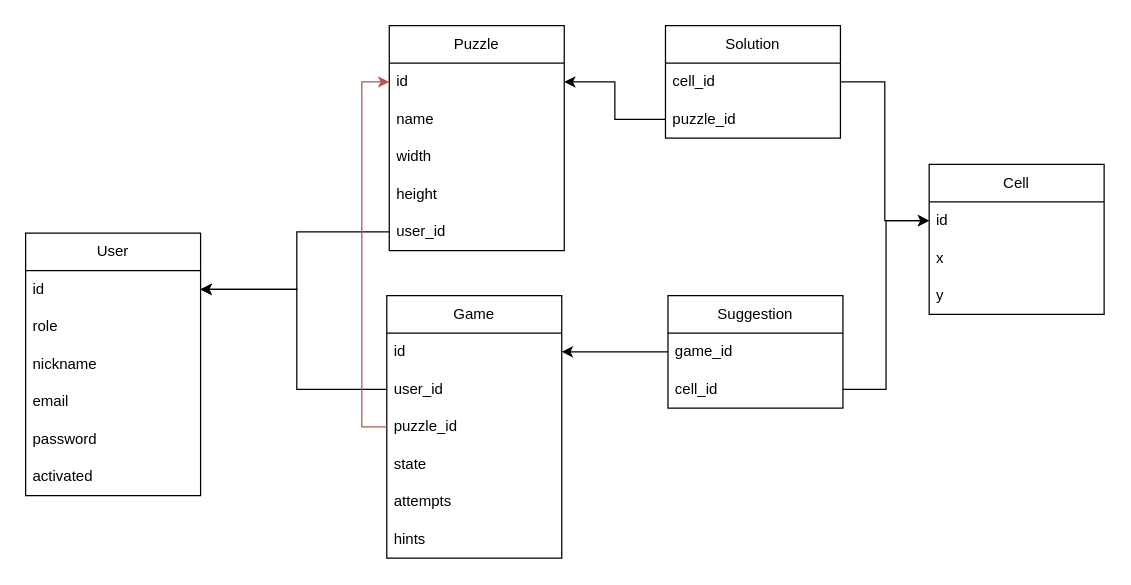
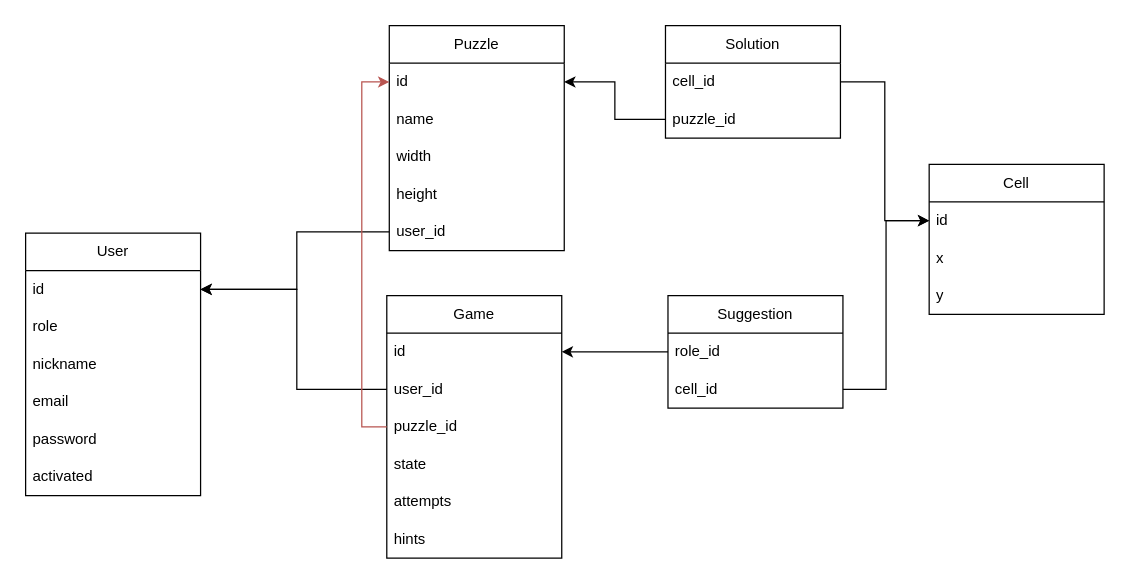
node "game_id": label "game_id" -> "role_id"
